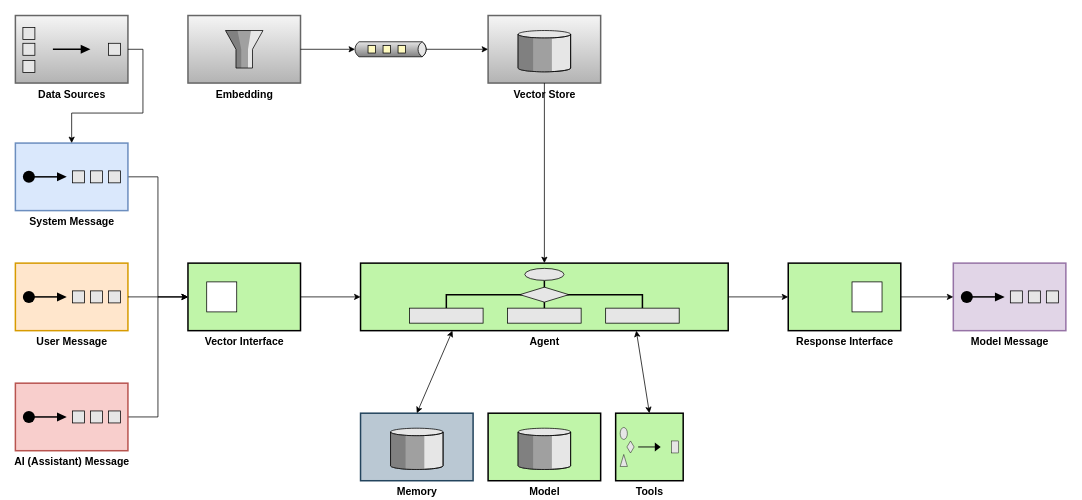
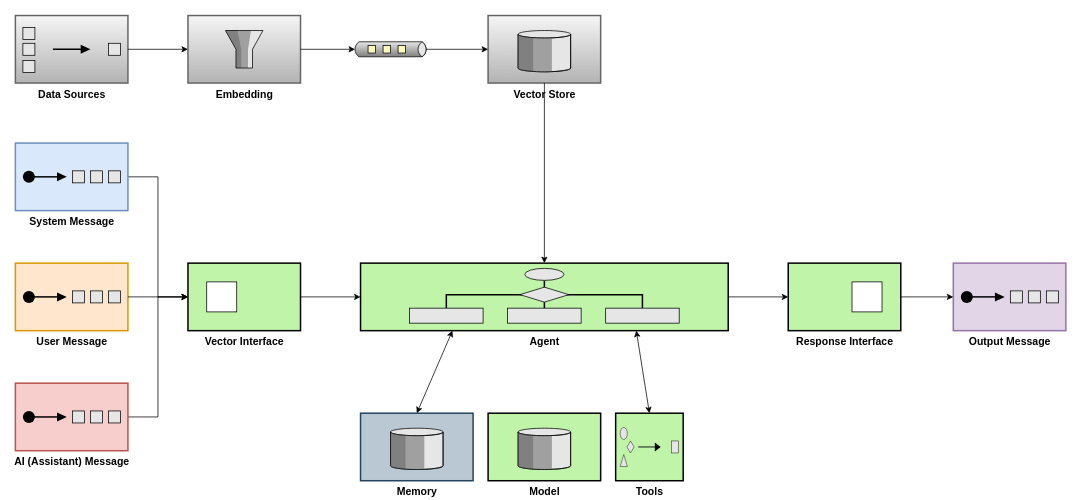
edge "Data Sources" -> "System Message": now "Data Sources" -> "Embedding"
node "Model Message": label "Model Message" -> "Output Message"
